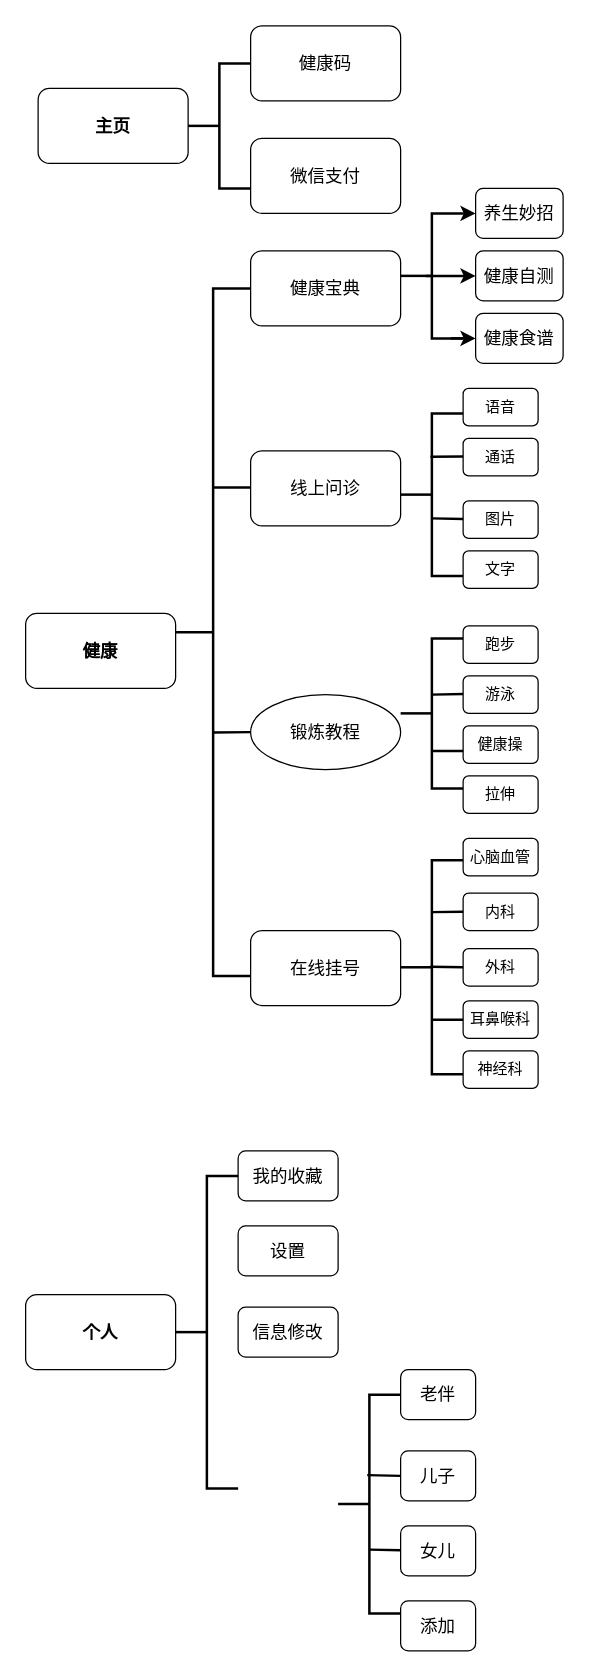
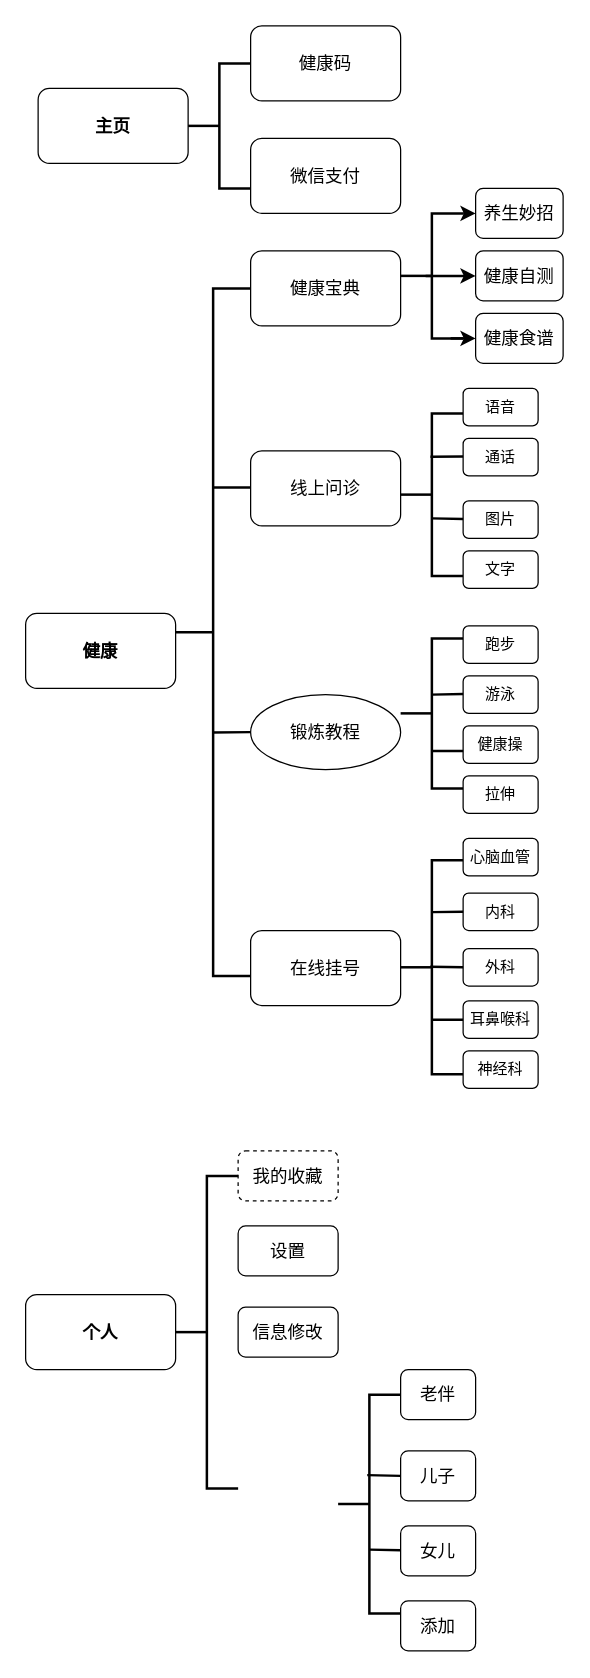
node "我的收藏": style solid -> dashed
